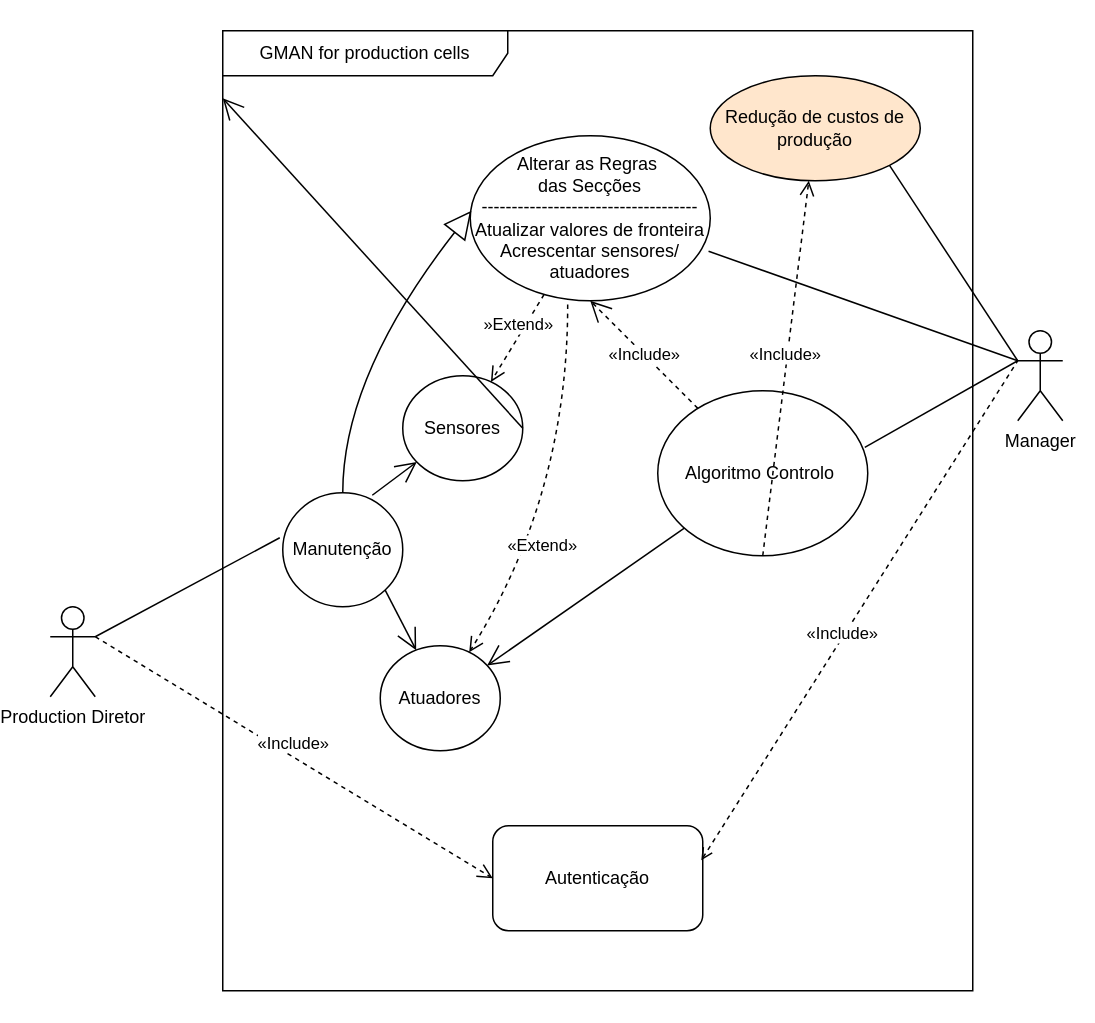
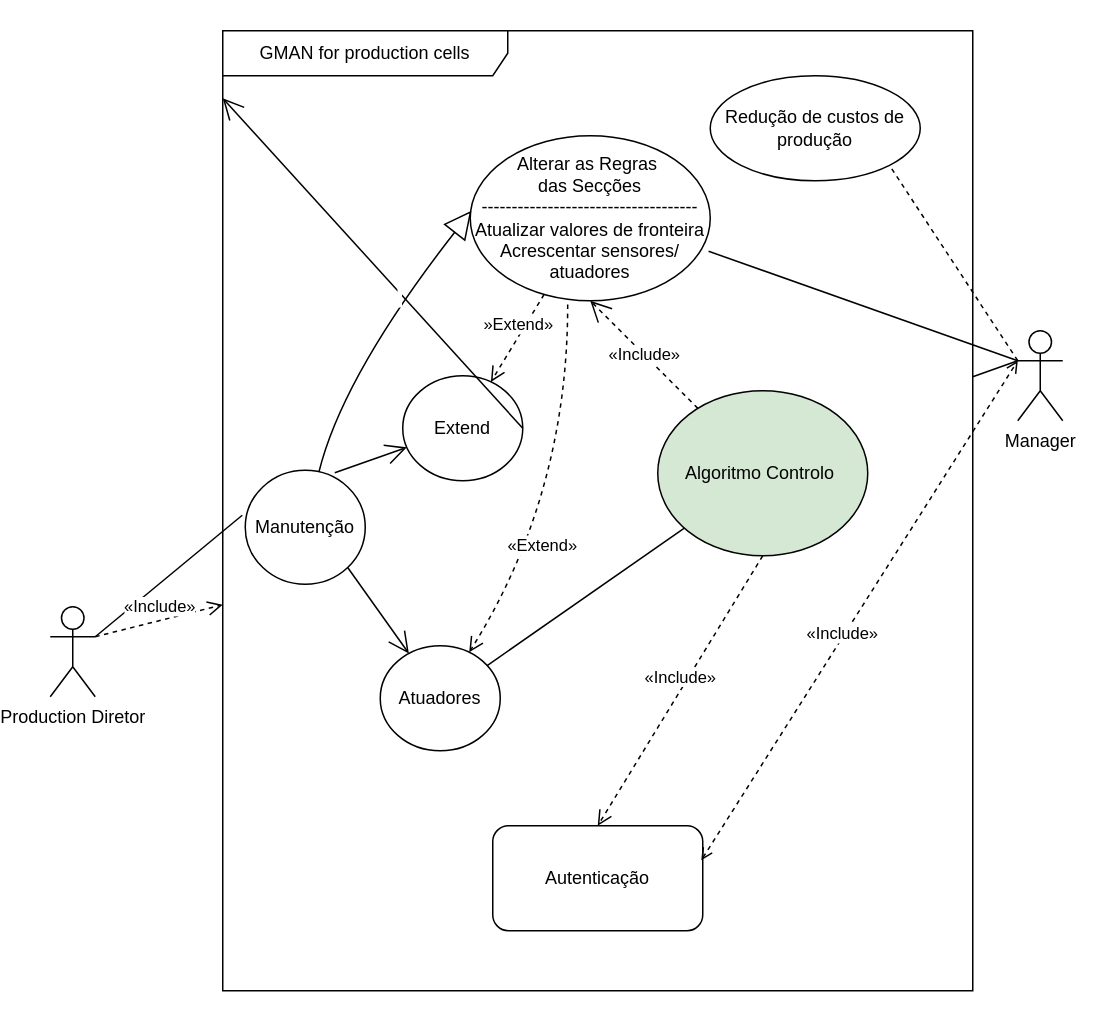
node "Redução de custos de produção": fillcolor #ffe6cc -> #ffffff
edge "Redução de custos de produção" -- "Manager": style solid -> dashed
edge "Manager" -> "Autenticação": arrowhead none -> open
edge "Algoritmo Controlo" -> "Redução de custos de produção": now "Algoritmo Controlo" -> "Autenticação"
edge "Manager" -- "Algoritmo Controlo": now "Manager" -- "GMAN for production cells"
node "Sensores": label "Sensores" -> "Extend"
node "Algoritmo Controlo": fillcolor #ffffff -> #d5e8d4
node "Manutenção": moved (343, 550) -> (305, 527)
edge "Algoritmo Controlo" -> "Atuadores": arrowhead open -> none
edge "Production Diretor" -> "Autenticação": now "Production Diretor" -> "GMAN for production cells"
